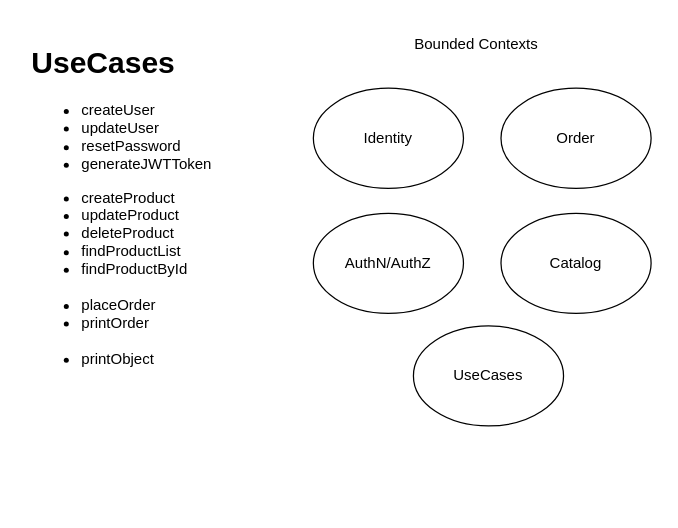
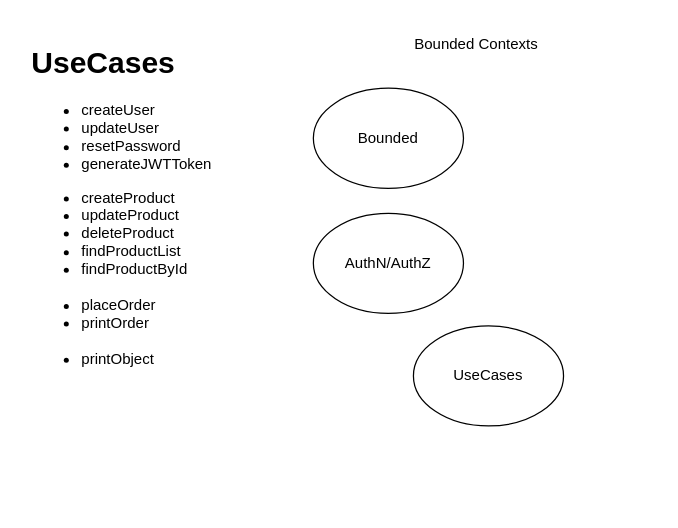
node "Identity": label "Identity" -> "Bounded"
node "Order": removed
node "Catalog": removed
